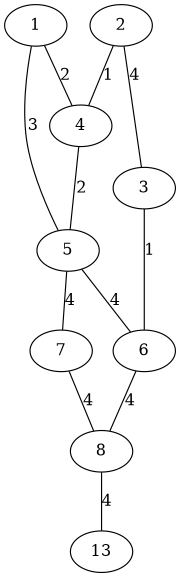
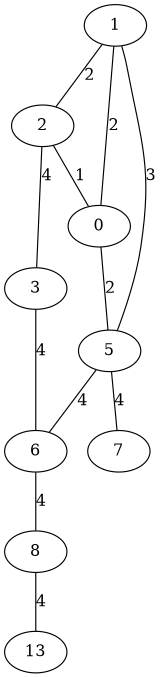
edge "1" -- "2": added, label "2"
node "4": label "4" -> "0"
edge "3" -- "6": label "1" -> "4"
edge "7" -- "8": removed, label "4"
